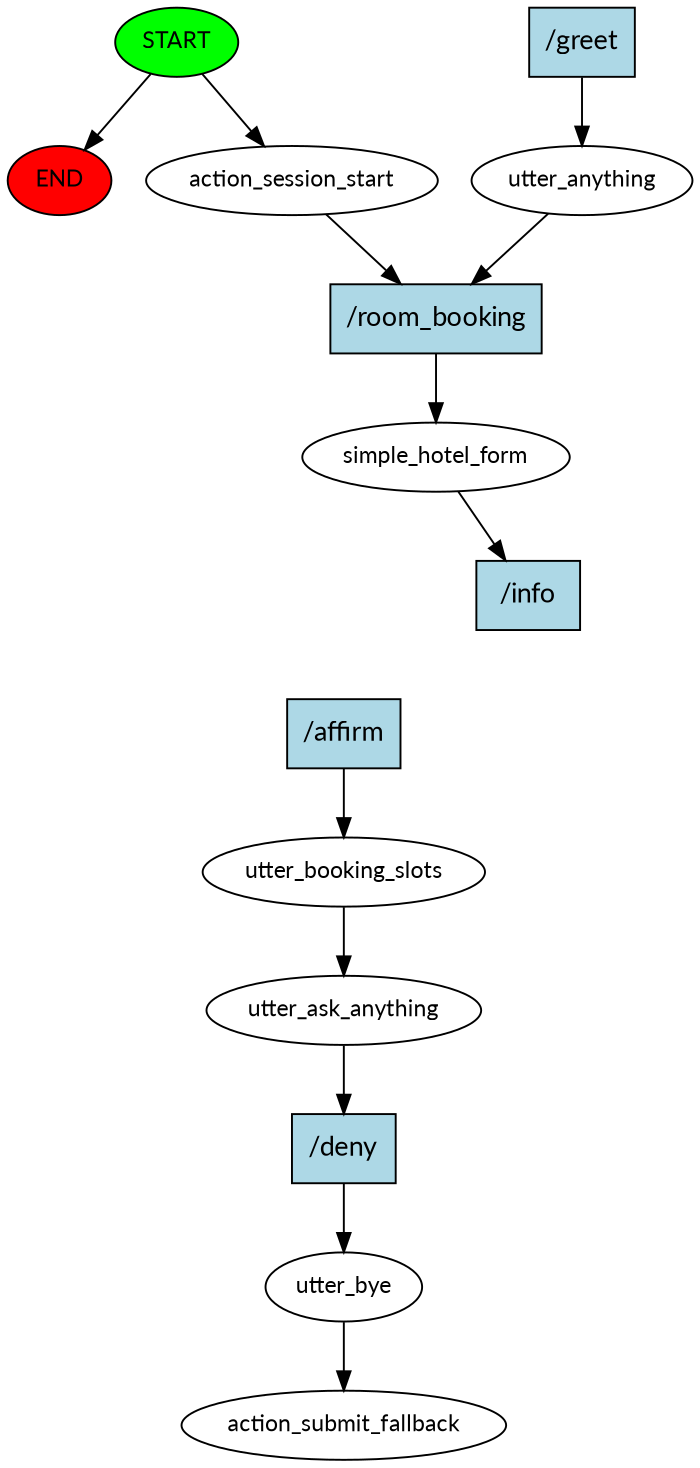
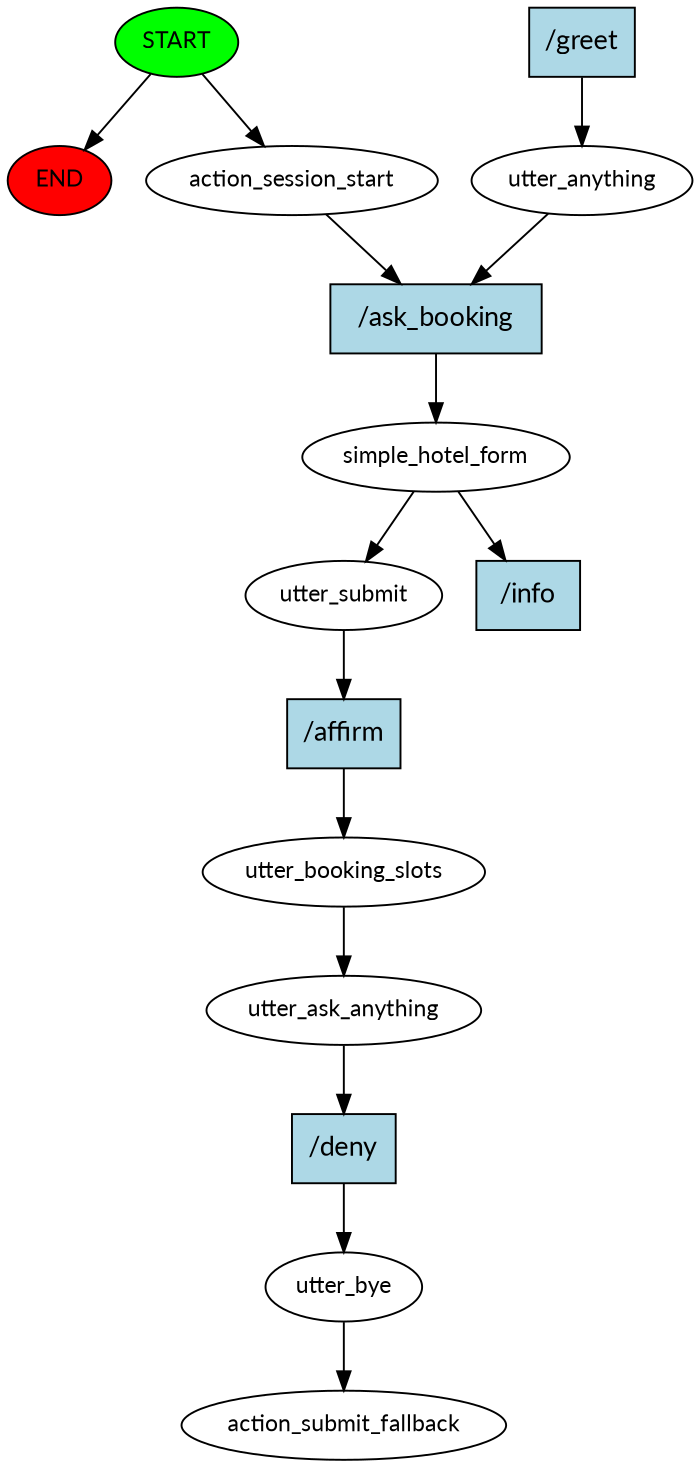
node "/room_booking": label "/room_booking" -> "/ask_booking"
node "utter_submit": added
